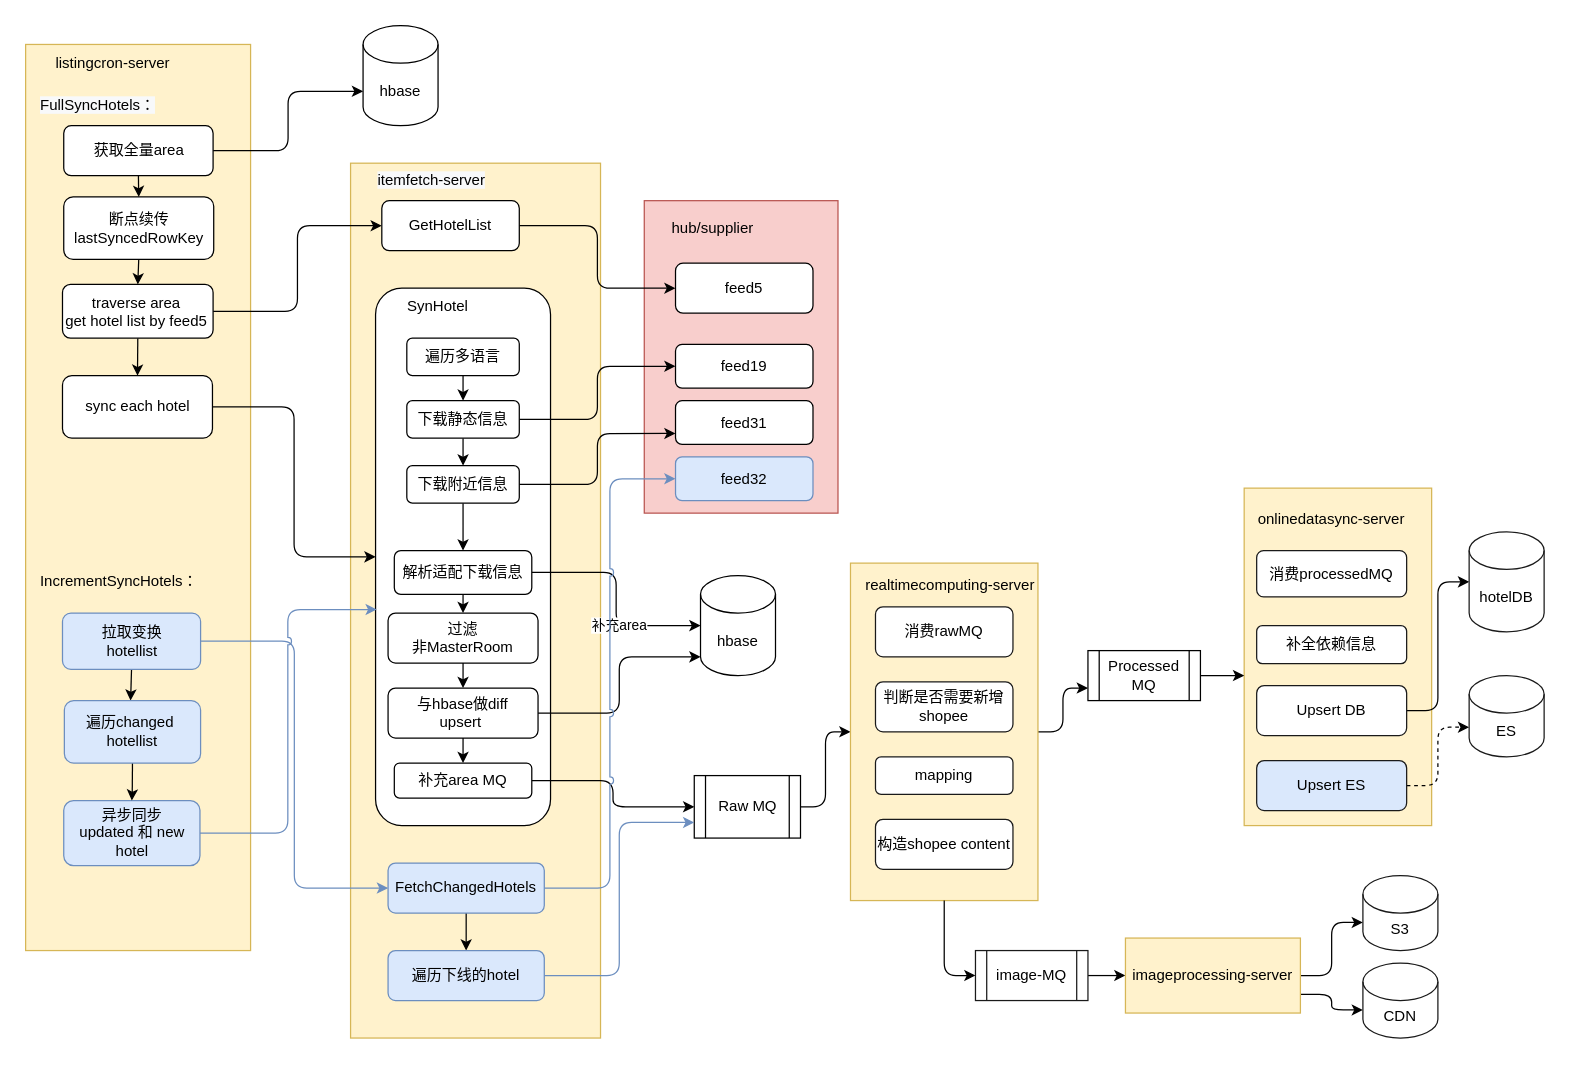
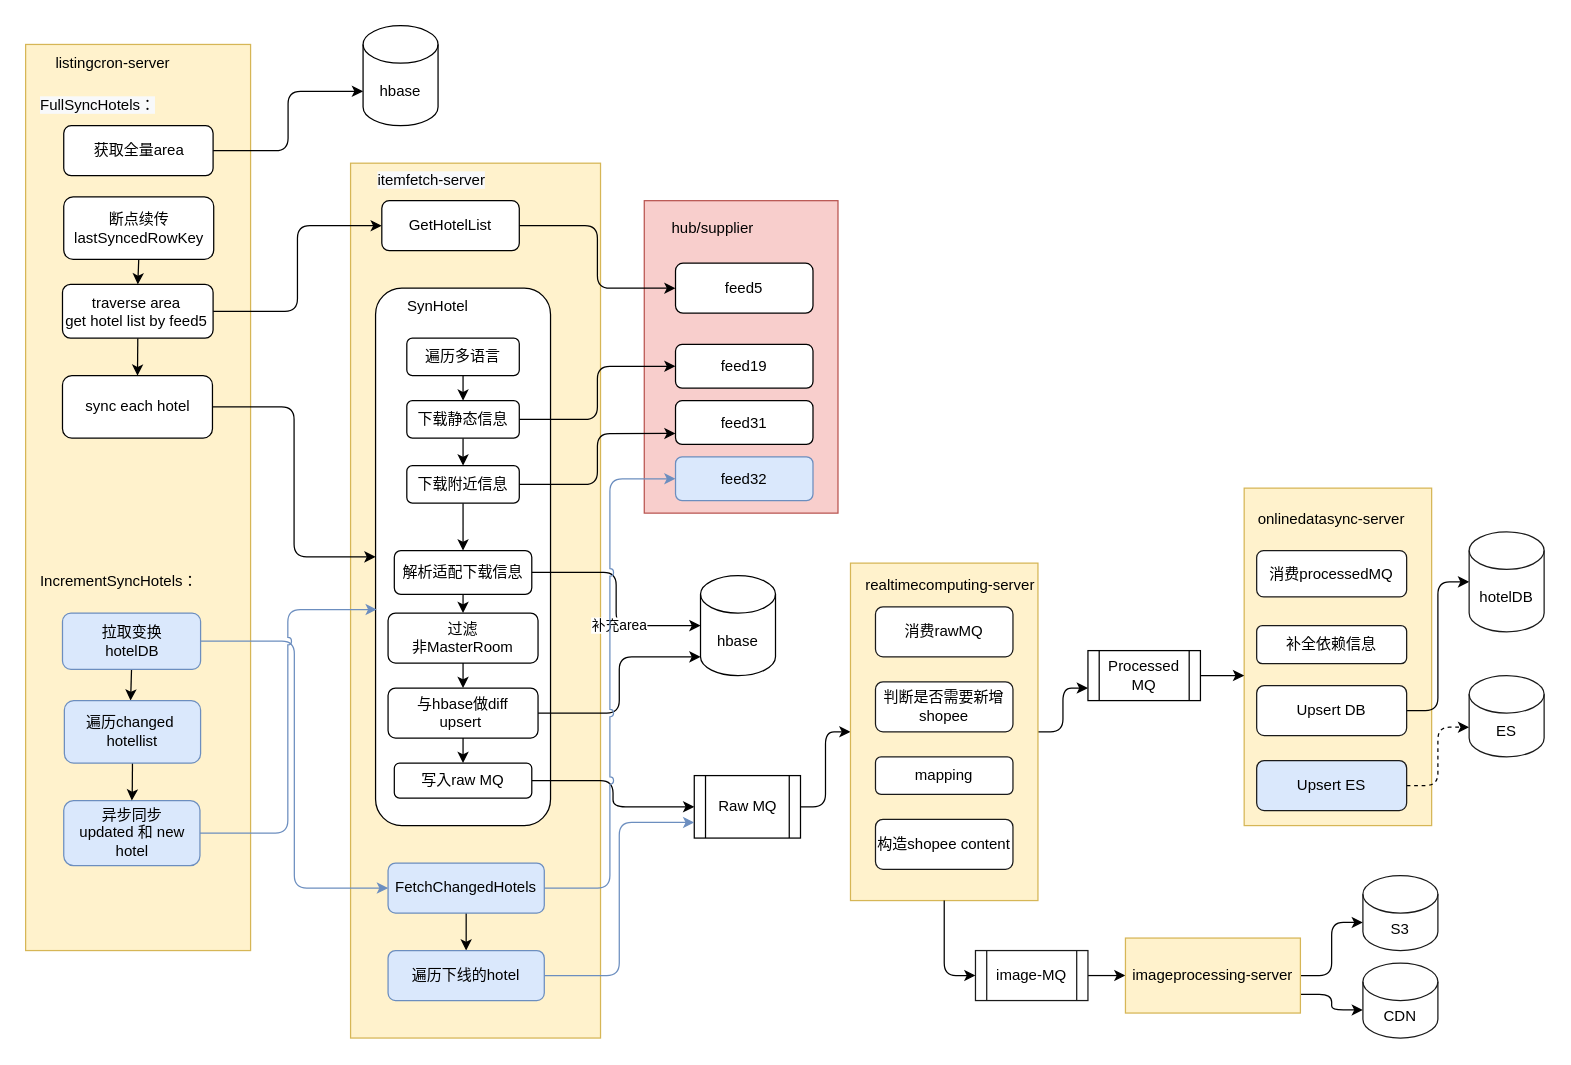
edge "获取全量area" -> "断点续传 lastSyncedRowKey": removed
node "拉取变换 hotellist": label "拉取变换 hotellist" -> "拉取变换 hotelDB"
node "补充area MQ": label "补充area MQ" -> "写入raw MQ"
